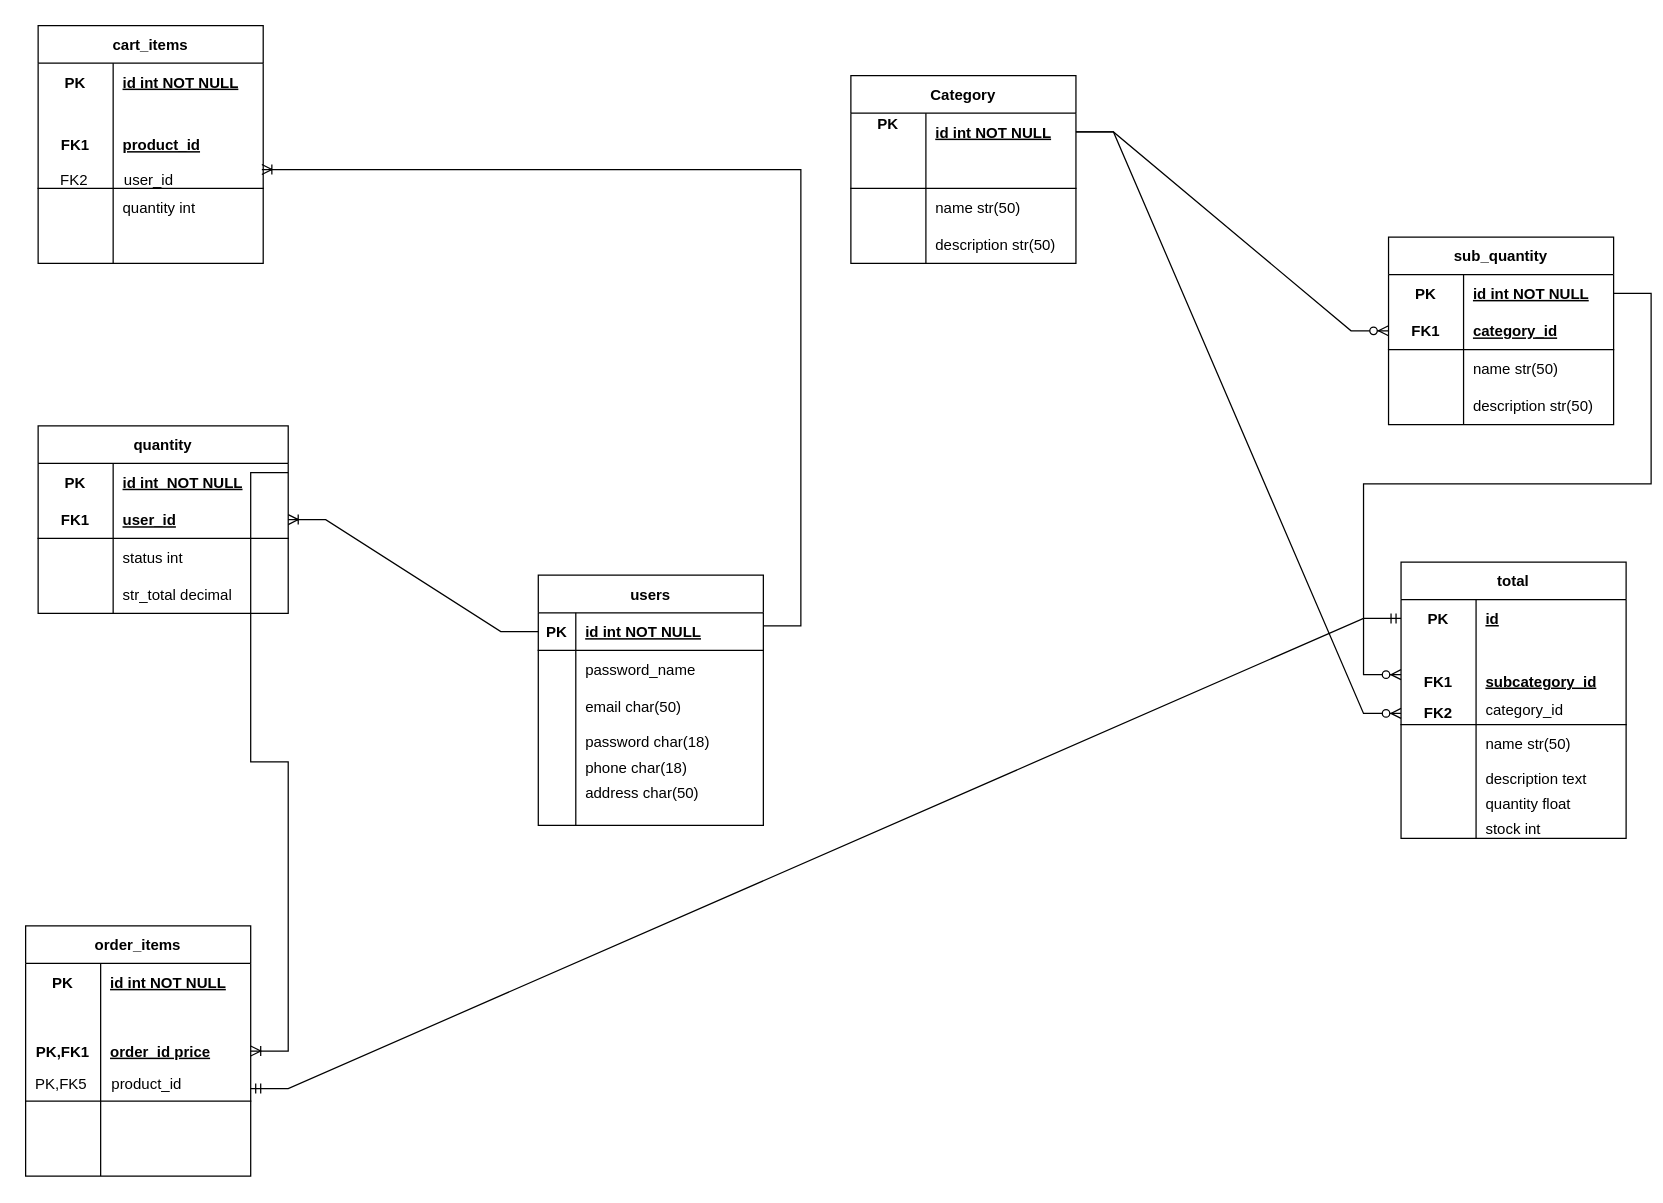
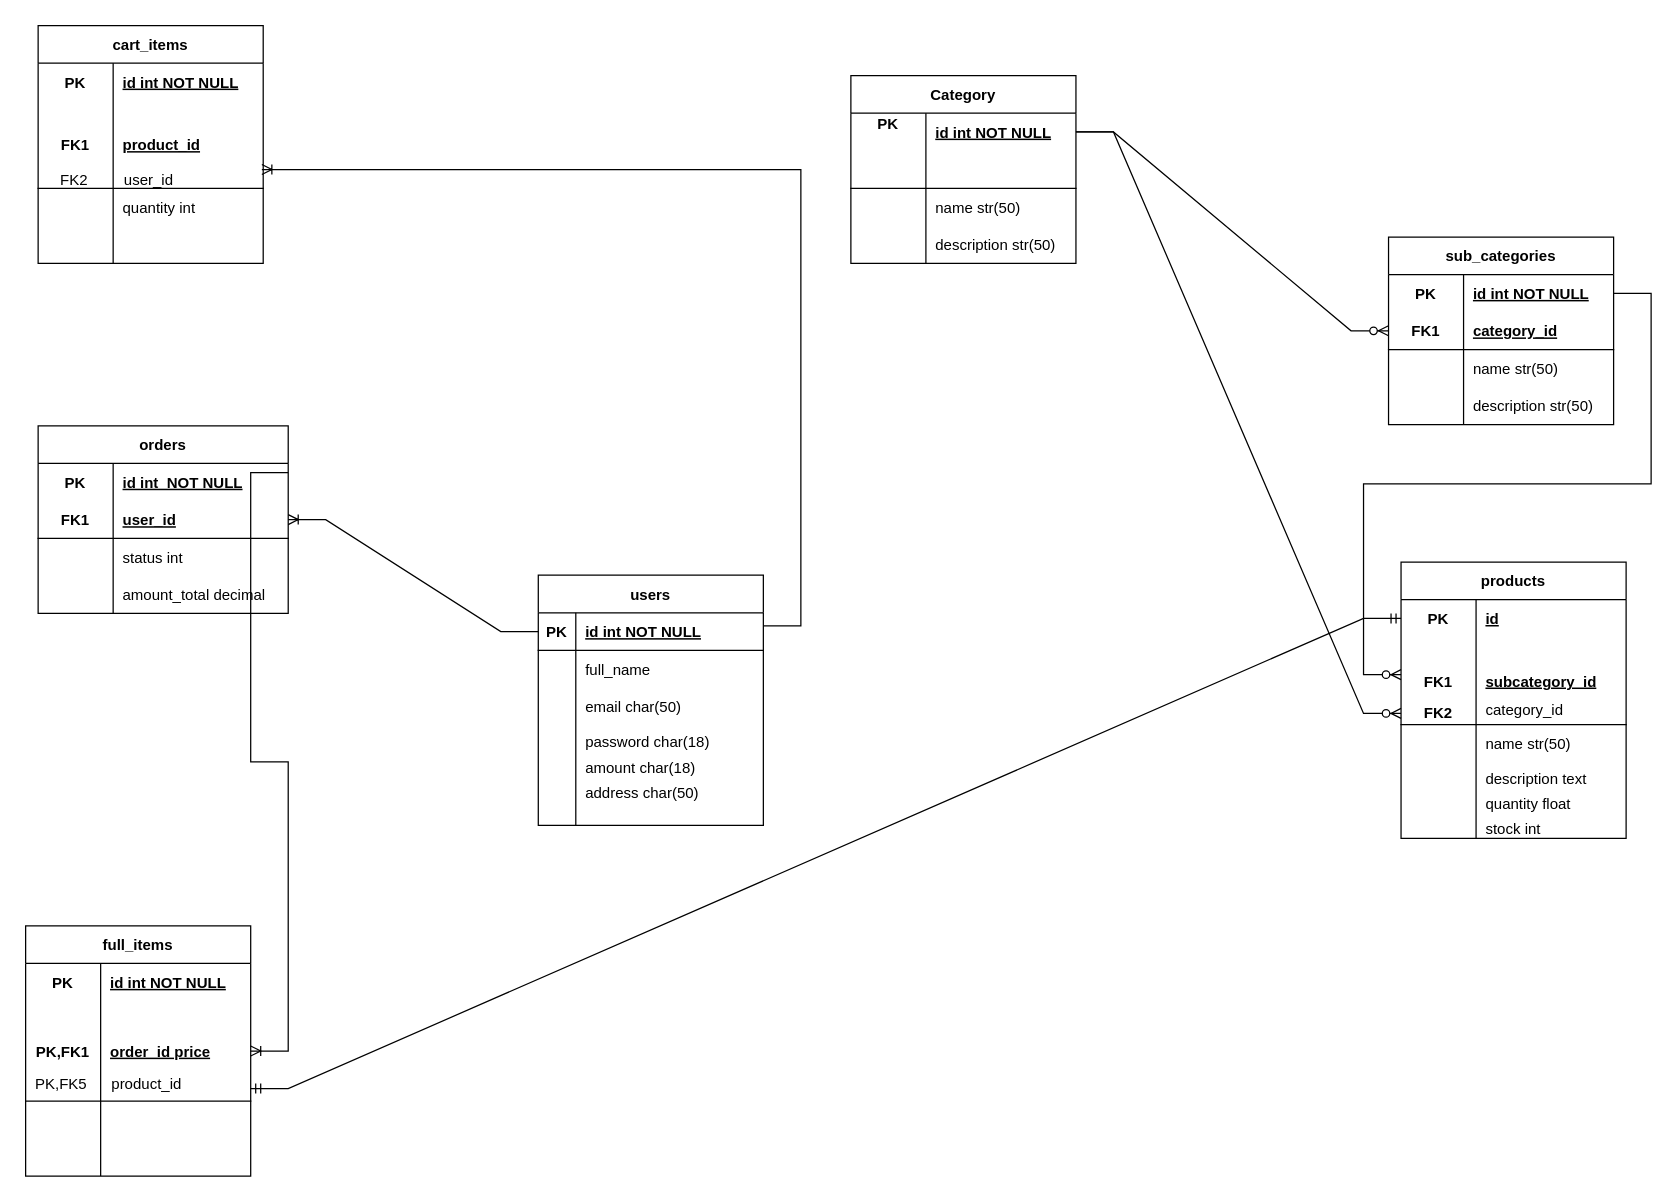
node "sub_quantity": label "sub_quantity" -> "sub_categories"
node "quantity": label "quantity" -> "orders"
node "total": label "total" -> "products"
node "str_total decimal": label "str_total decimal" -> "amount_total decimal"
node "password_name": label "password_name" -> "full_name"
node "phone char(18)": label "phone char(18)" -> "amount char(18)"
node "order_items": label "order_items" -> "full_items"
